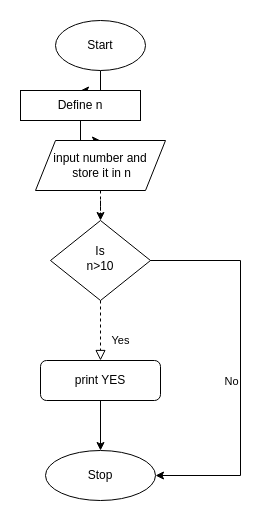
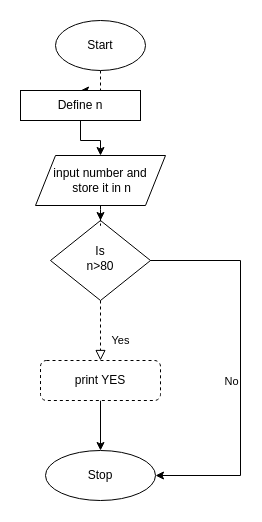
edge "Start" -> "Define n": style solid -> dashed
node "input number and store it in n": moved (101, 166) -> (101, 181)
node "Is n>10": label "Is n>10" -> "Is n>80"
node "print YES": style solid -> dashed
